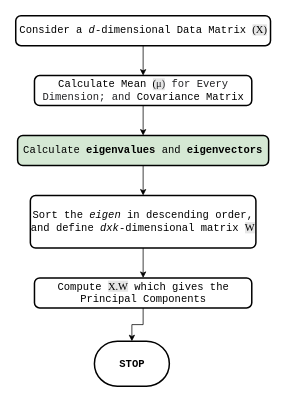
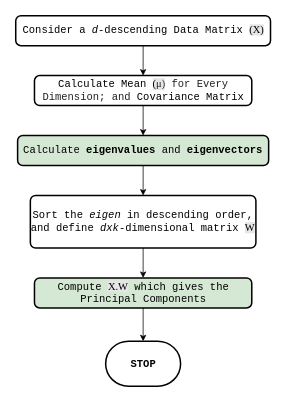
node "Consider a d-dimensional Data Matrix (X)": label "Consider a d-dimensional Data Matrix (X)" -> "Consider a d-descending Data Matrix (X)"
node "Compute X.W which gives the Principal Components": fillcolor #ffffff -> #d5e8d4
node "STOP": moved (132, 364) -> (143, 364)
